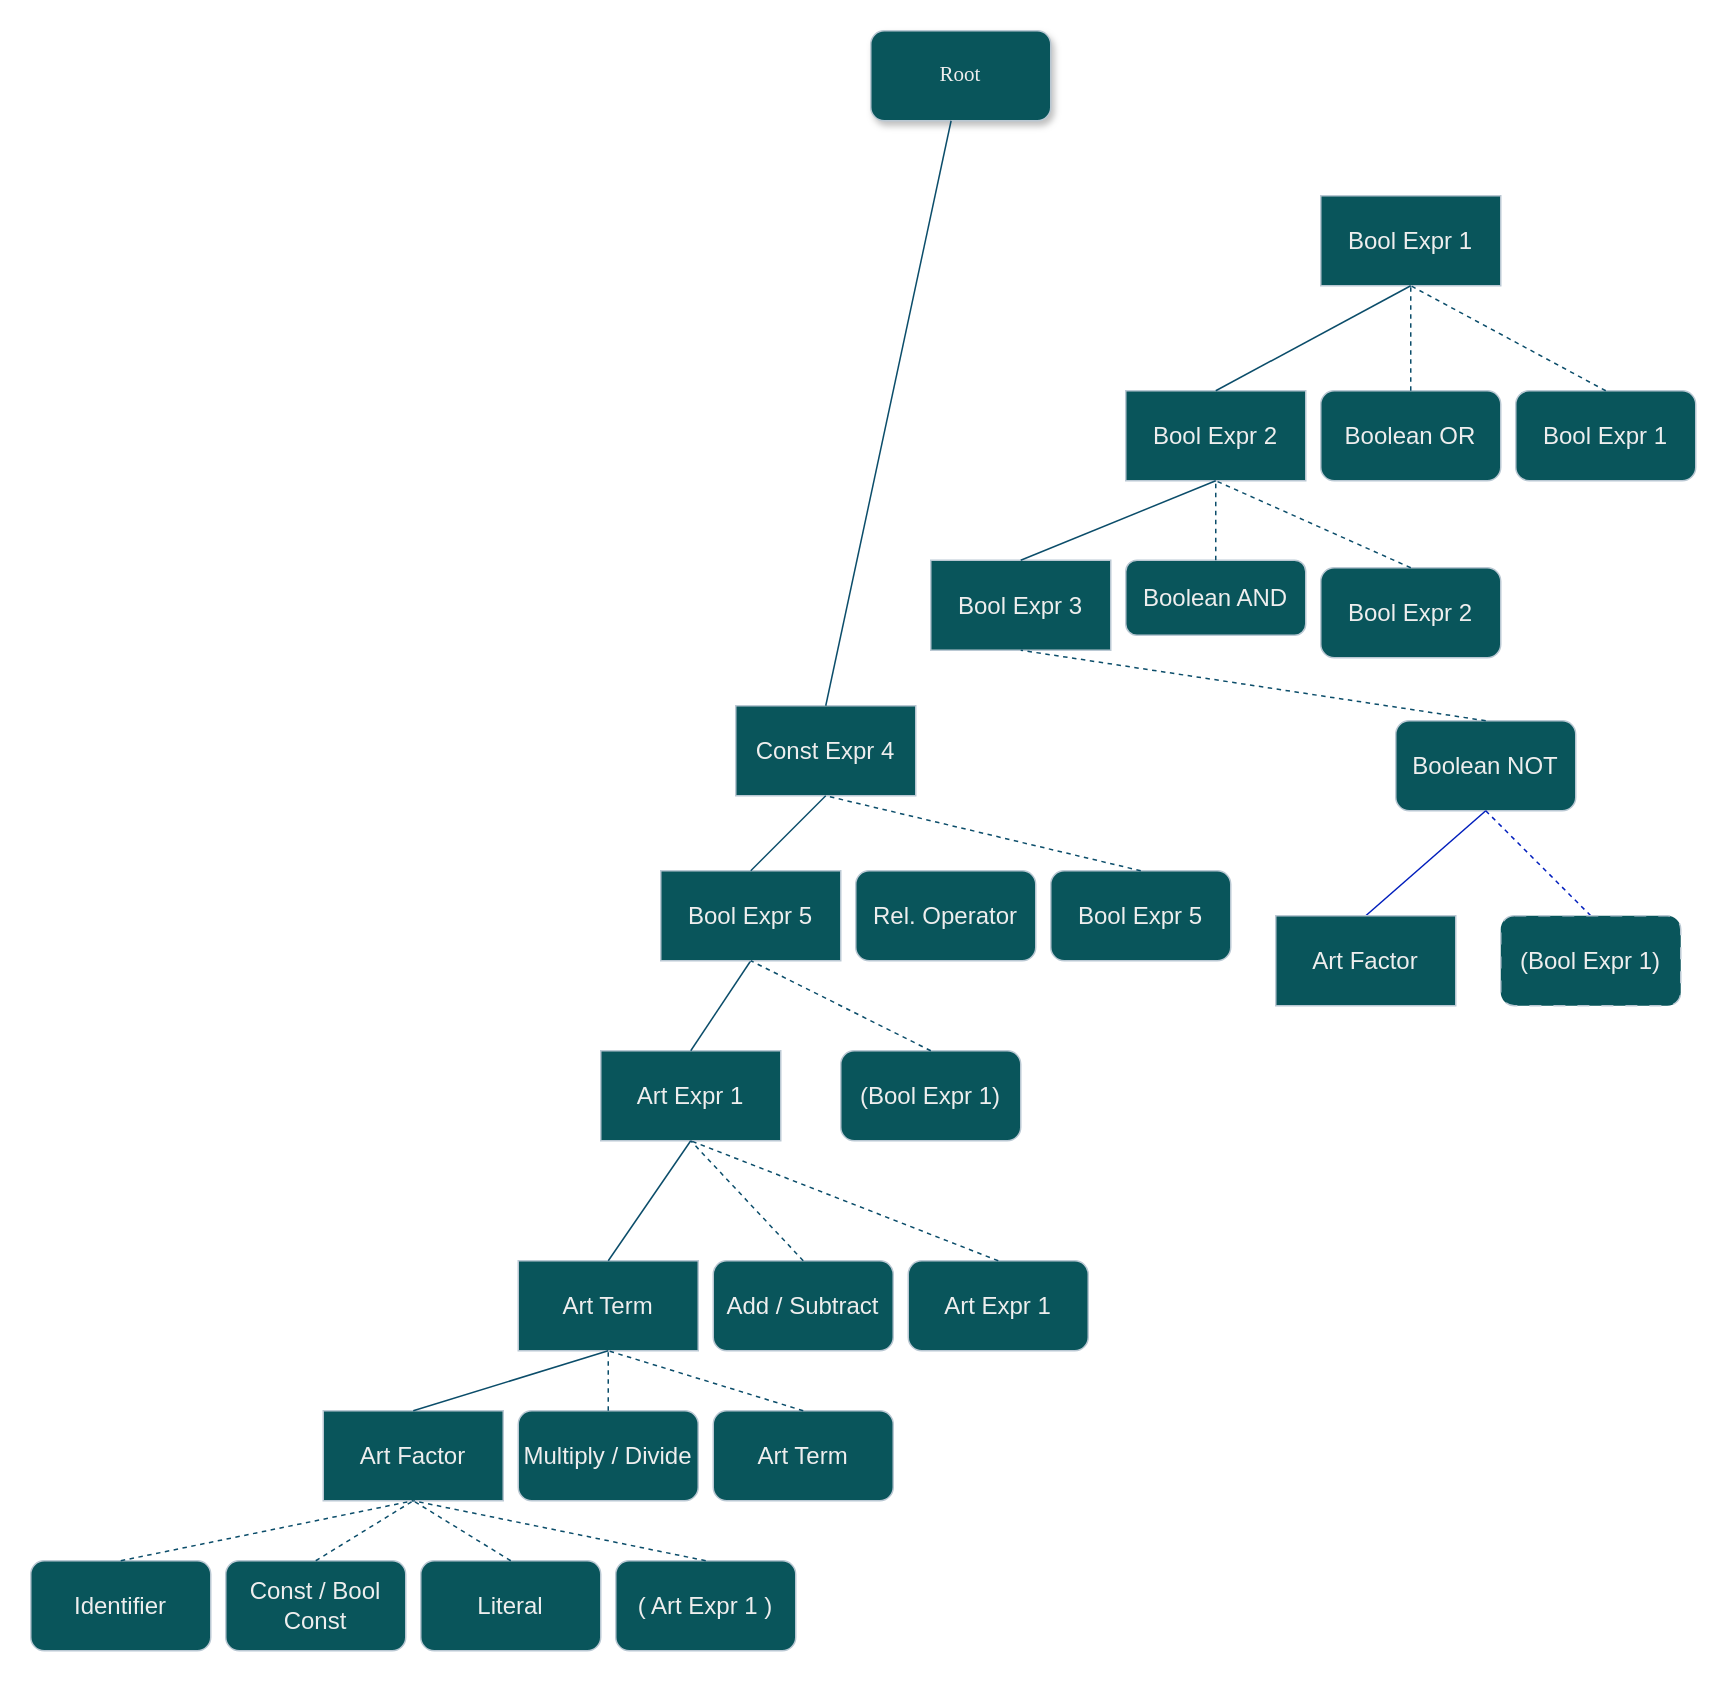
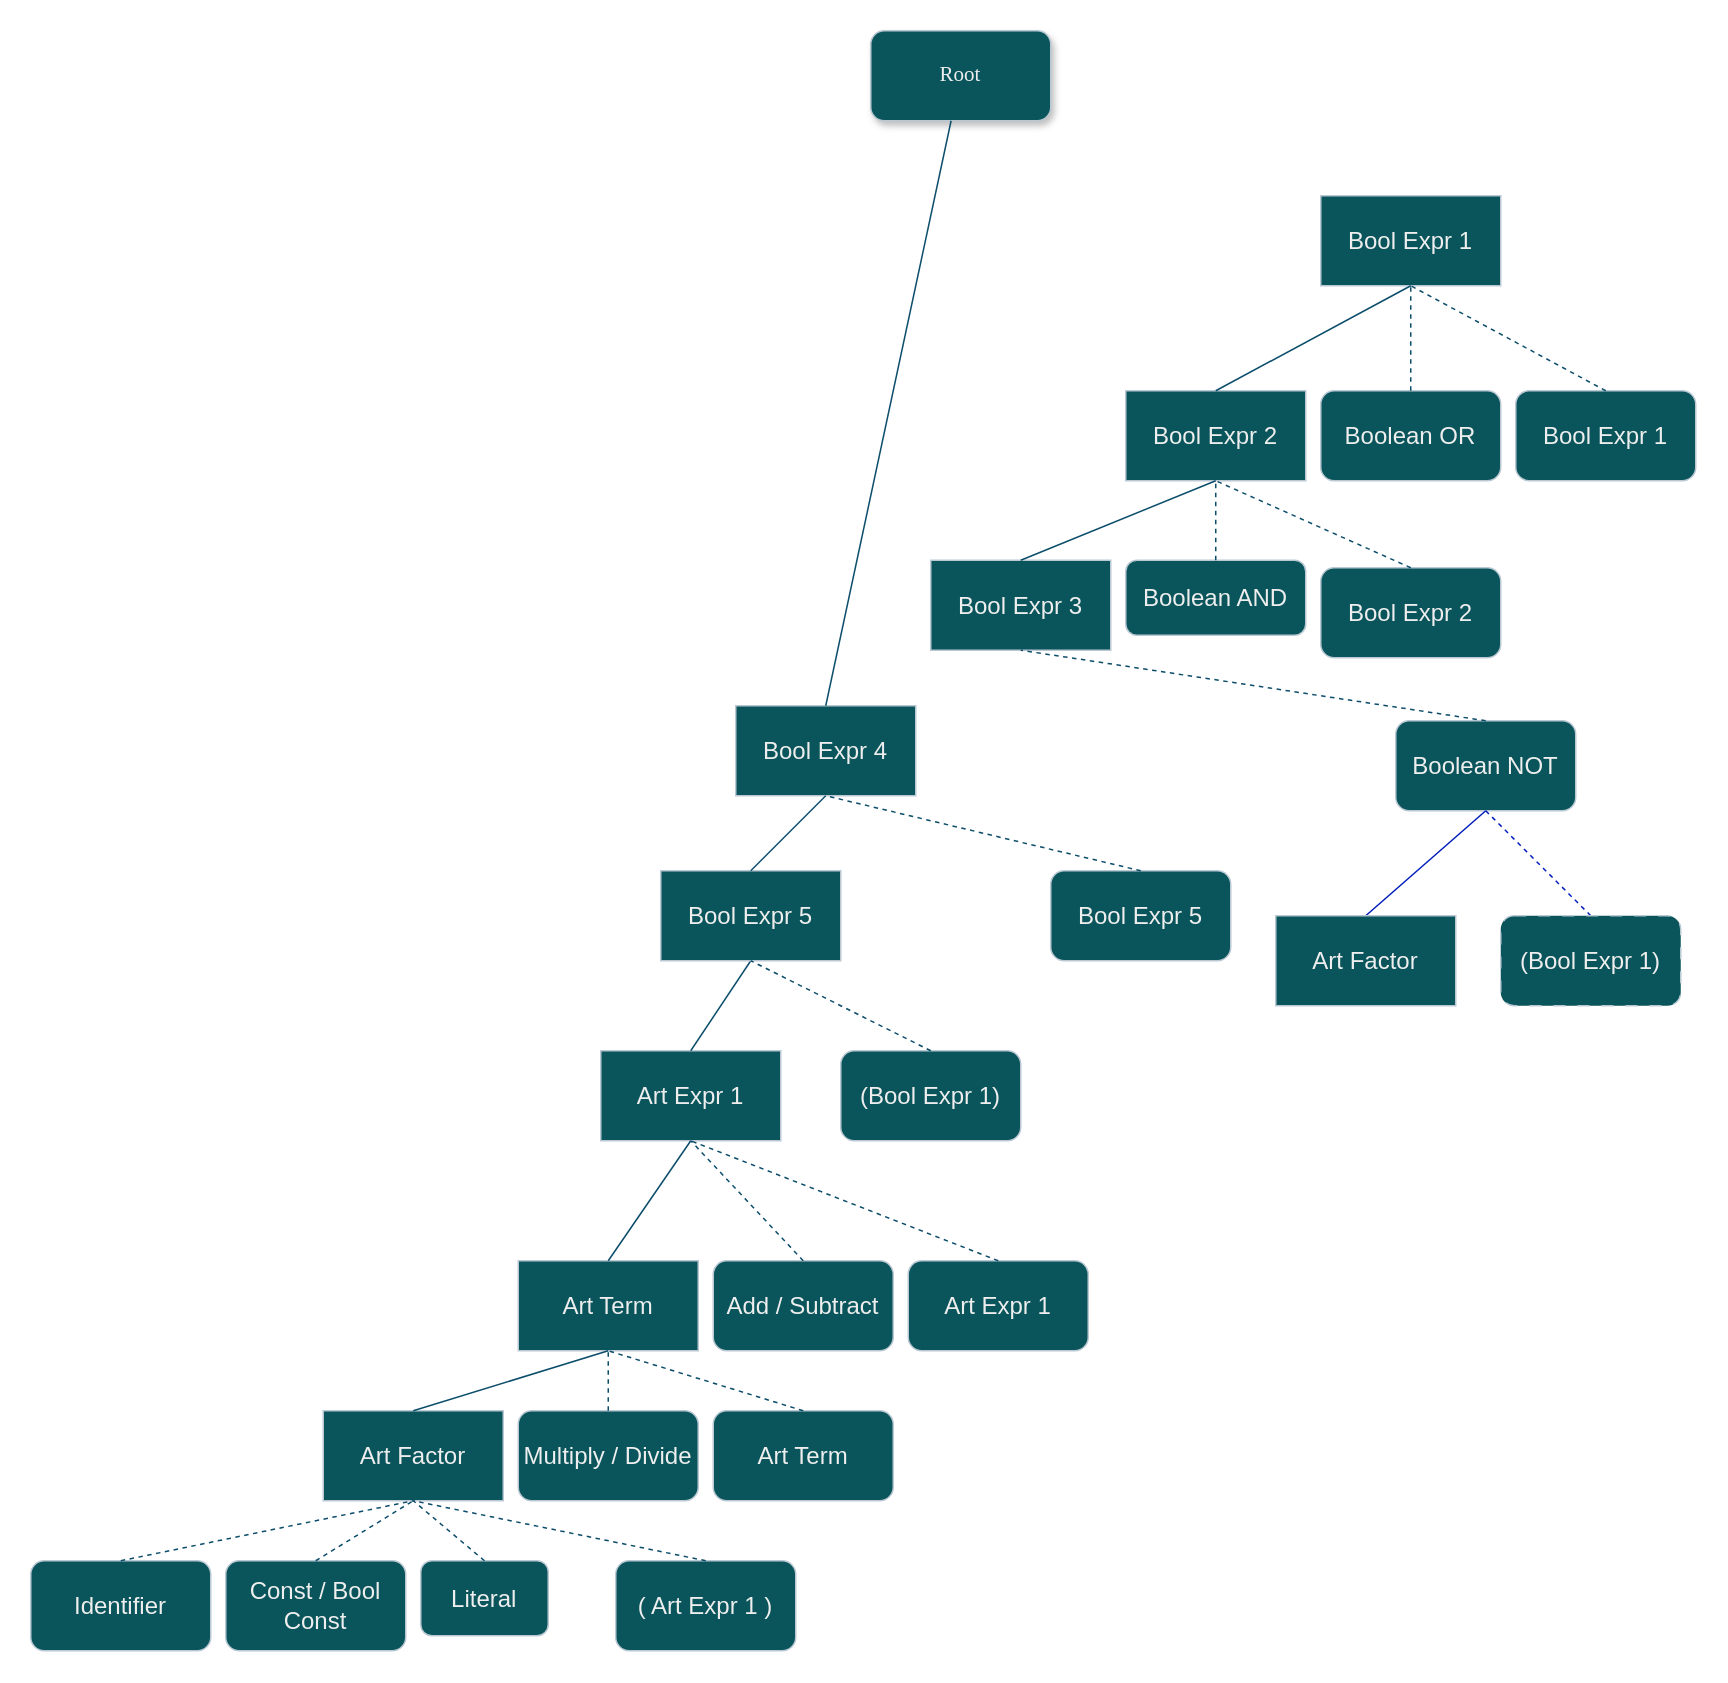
node "Const Expr 4": label "Const Expr 4" -> "Bool Expr 4"
node "Rel. Operator": removed
node "Literal": size 180x90 -> 128x75
